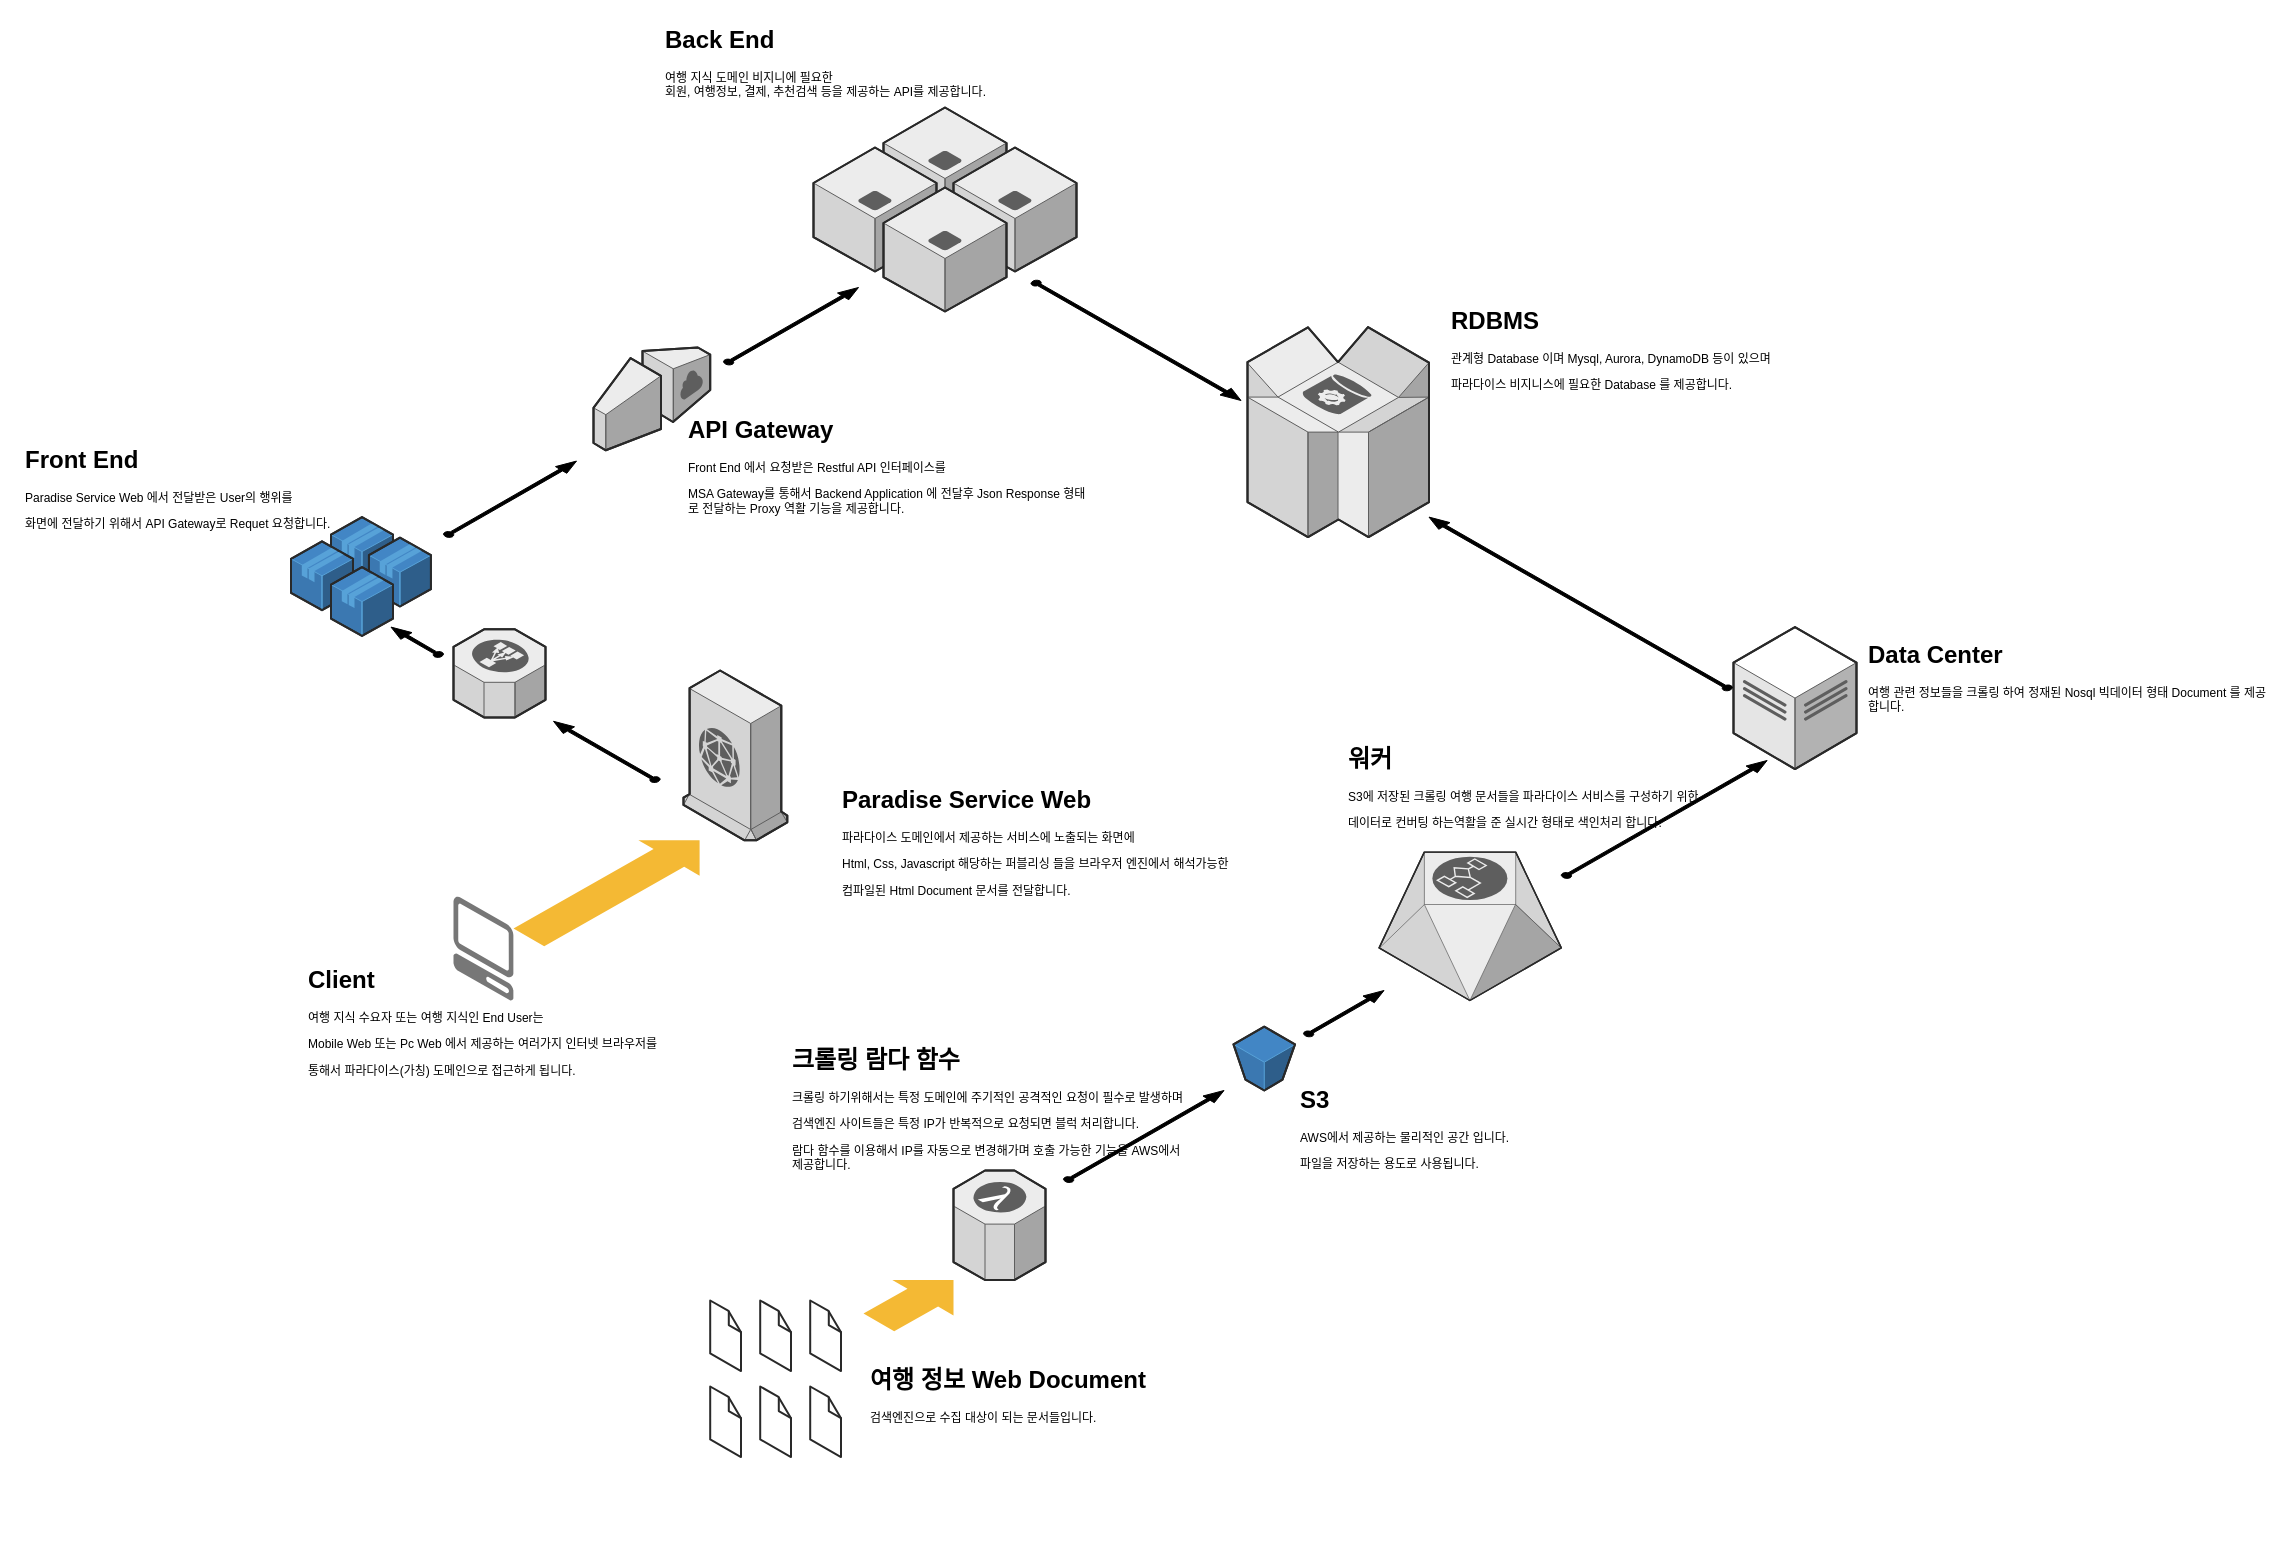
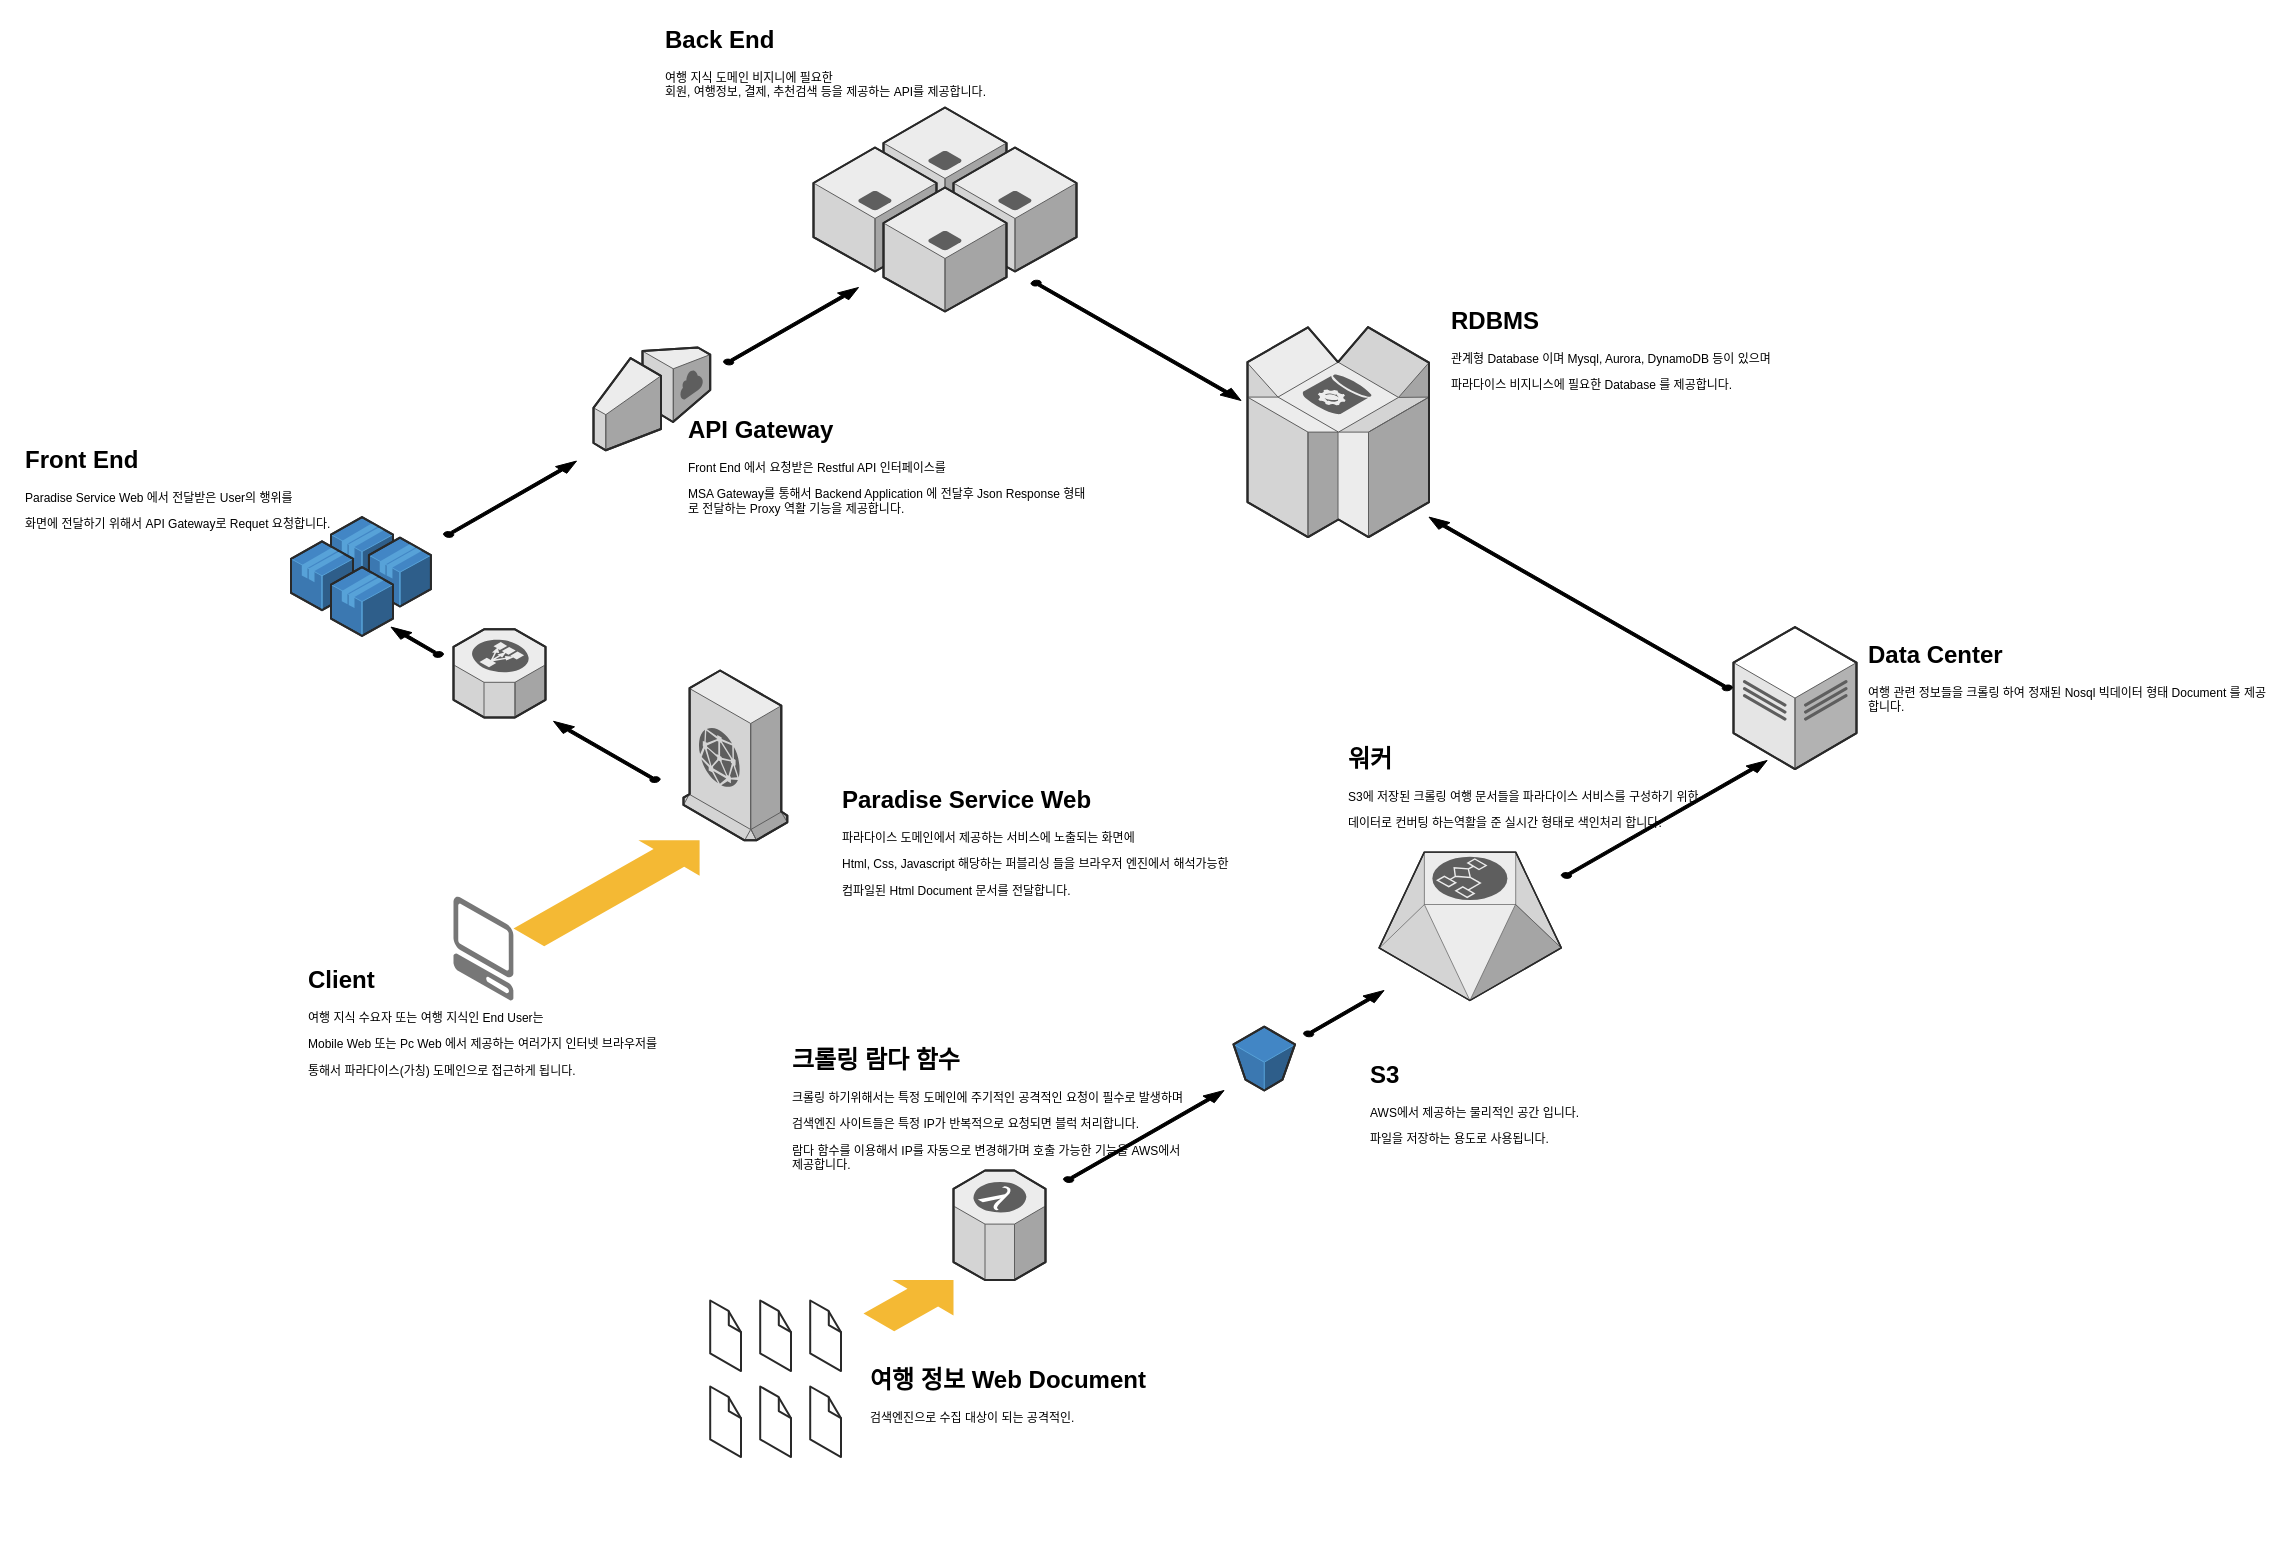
node "S3AWS에서 제공하는 물리적인 공간 입니다. 파일을 저장하는 용도로 사용됩니다.": moved (1500, 1161) -> (1570, 1136)
node "여행 정보 Web Document검색엔진으로 수집 대상이 되는 문서들입니다.": label "여행 정보 Web Document검색엔진으로 수집 대상이 되는 문서들입니다." -> "여행 정보 Web Document검색엔진으로 수집 대상이 되는 공격적인."
